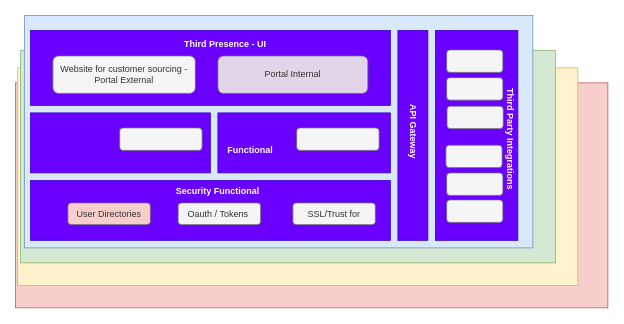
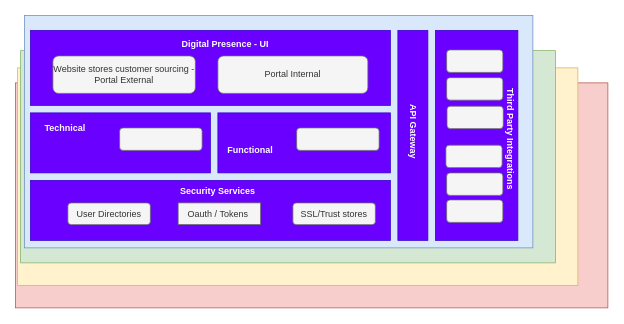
node "Third Presence - UI": label "Third Presence - UI" -> "Digital Presence - UI"
node "Website for customer sourcing - Portal External": label "Website for customer sourcing - Portal External" -> "Website stores customer sourcing - Portal External"
node "Portal Internal": fillcolor #e1d5e7 -> #f5f5f5
node "Technical": added
node "Security Functional": label "Security Functional" -> "Security Services"
node "User Directories": fillcolor #f8cecc -> #f5f5f5
node "Oauth / Tokens": shape rounded rectangle -> rectangle
node "SSL/Trust for": label "SSL/Trust for" -> "SSL/Trust stores"
